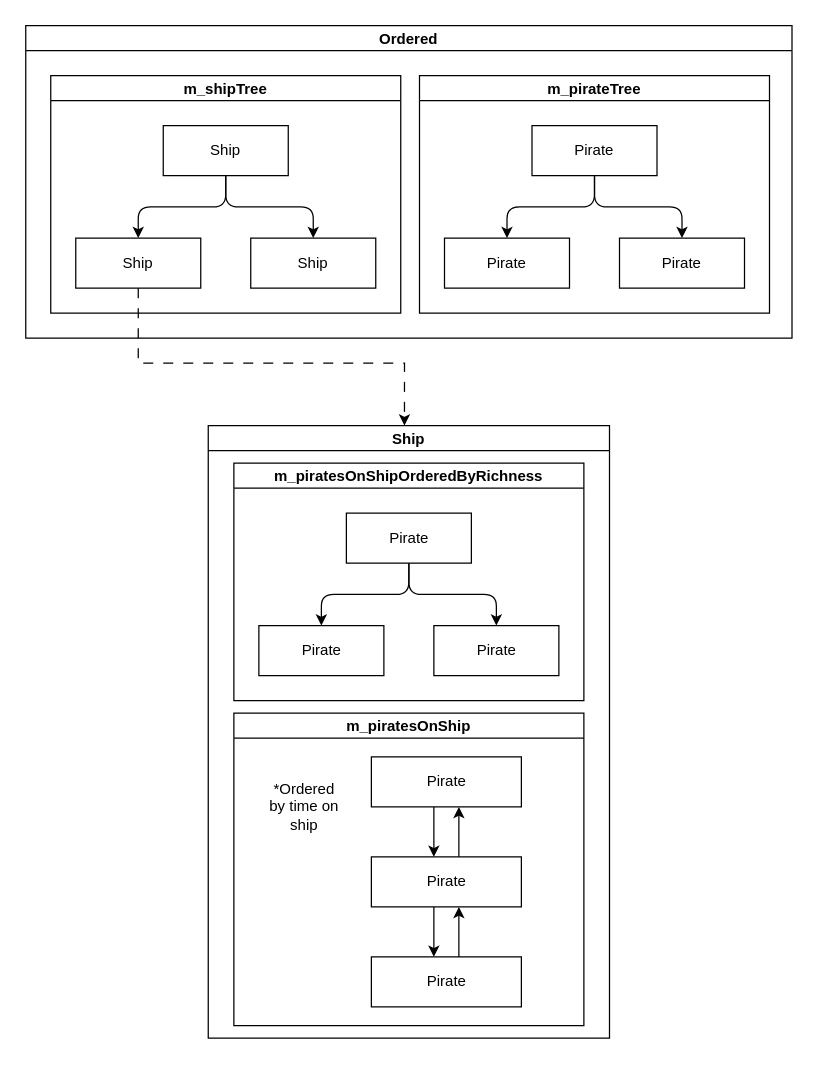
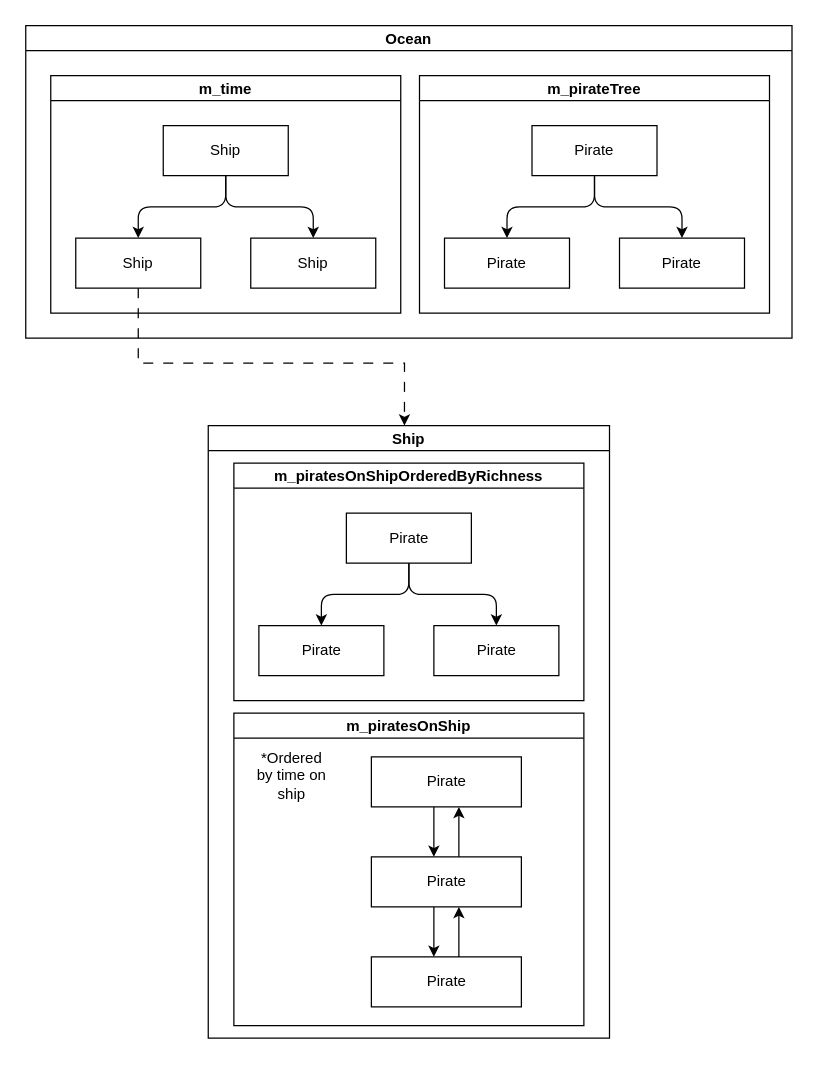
node "Ordered": label "Ordered" -> "Ocean"
node "m_shipTree": label "m_shipTree" -> "m_time"
node "*Ordered by time on ship": moved (304, 807) -> (292, 776)
